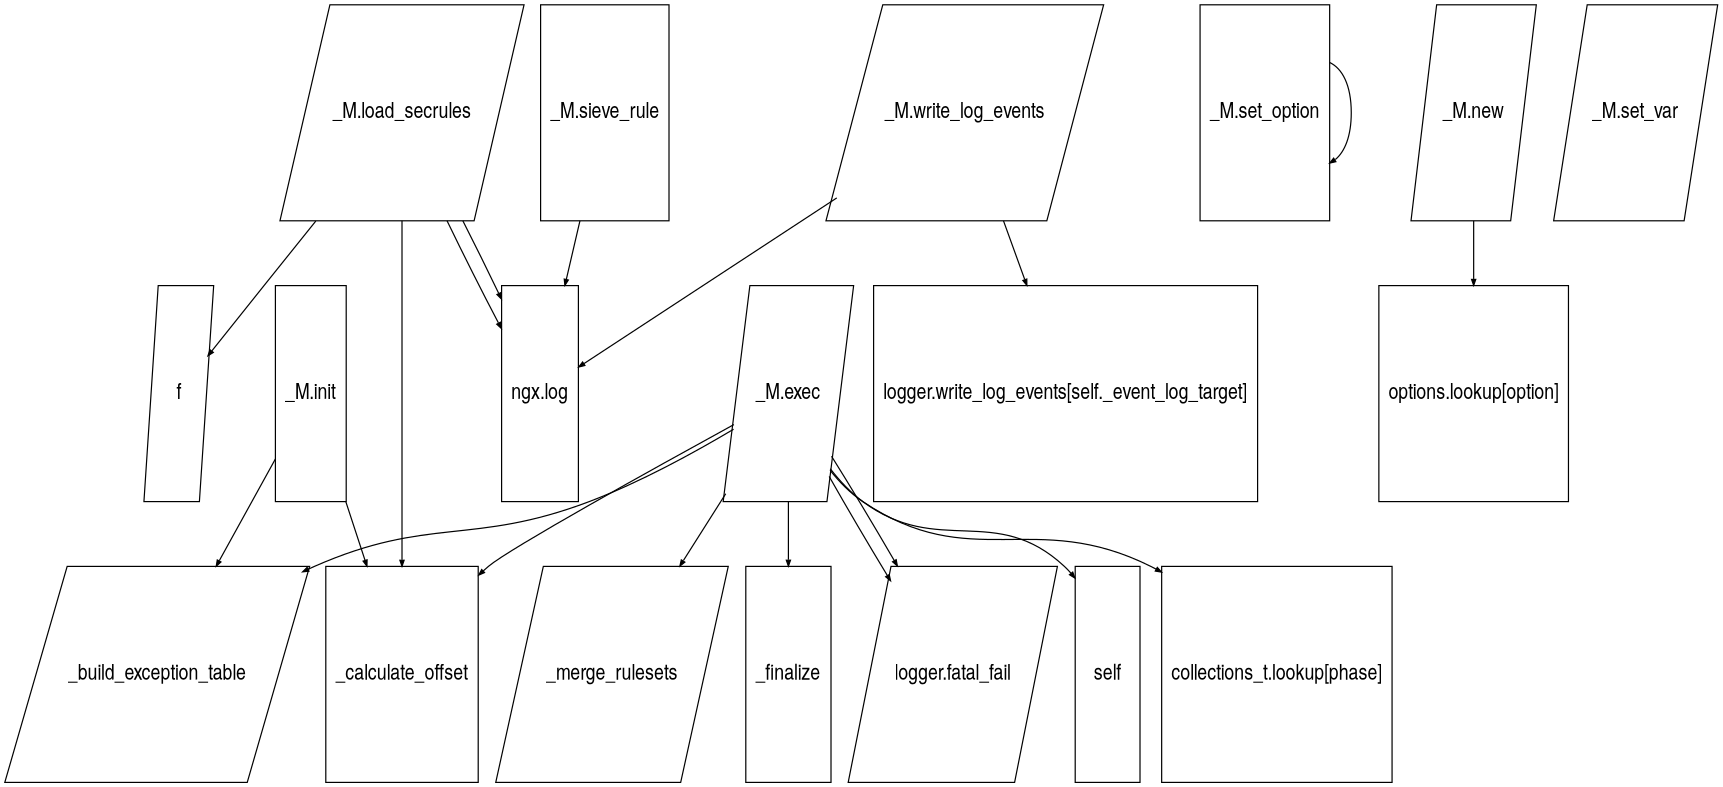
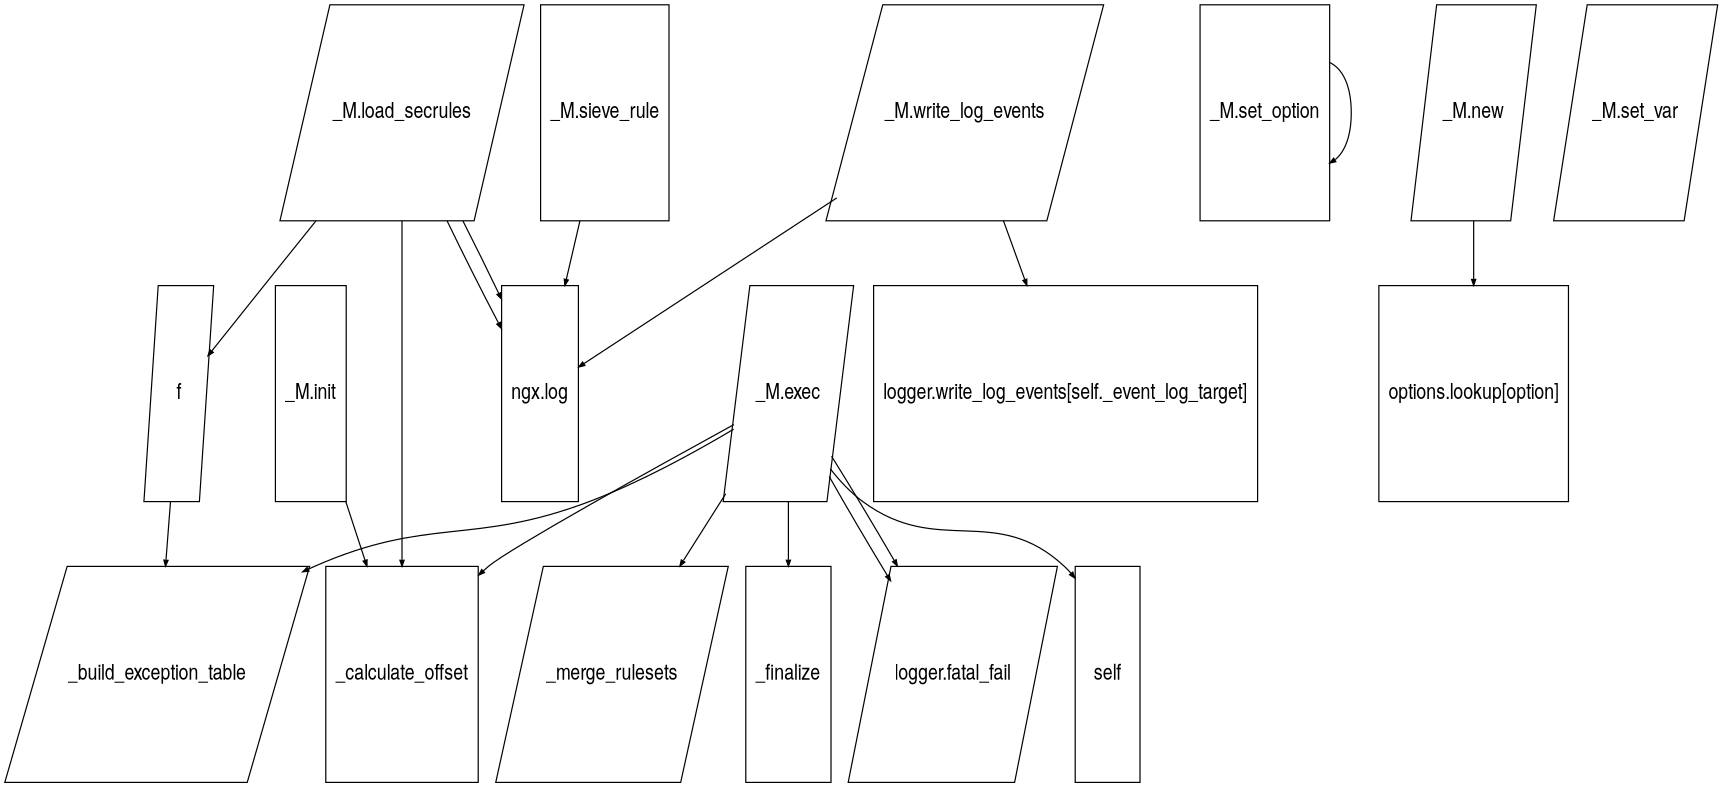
edge "_M.init" -> "_build_exception_table": now "f" -> "_build_exception_table"
node "collections_t.lookup[phase]": removed
